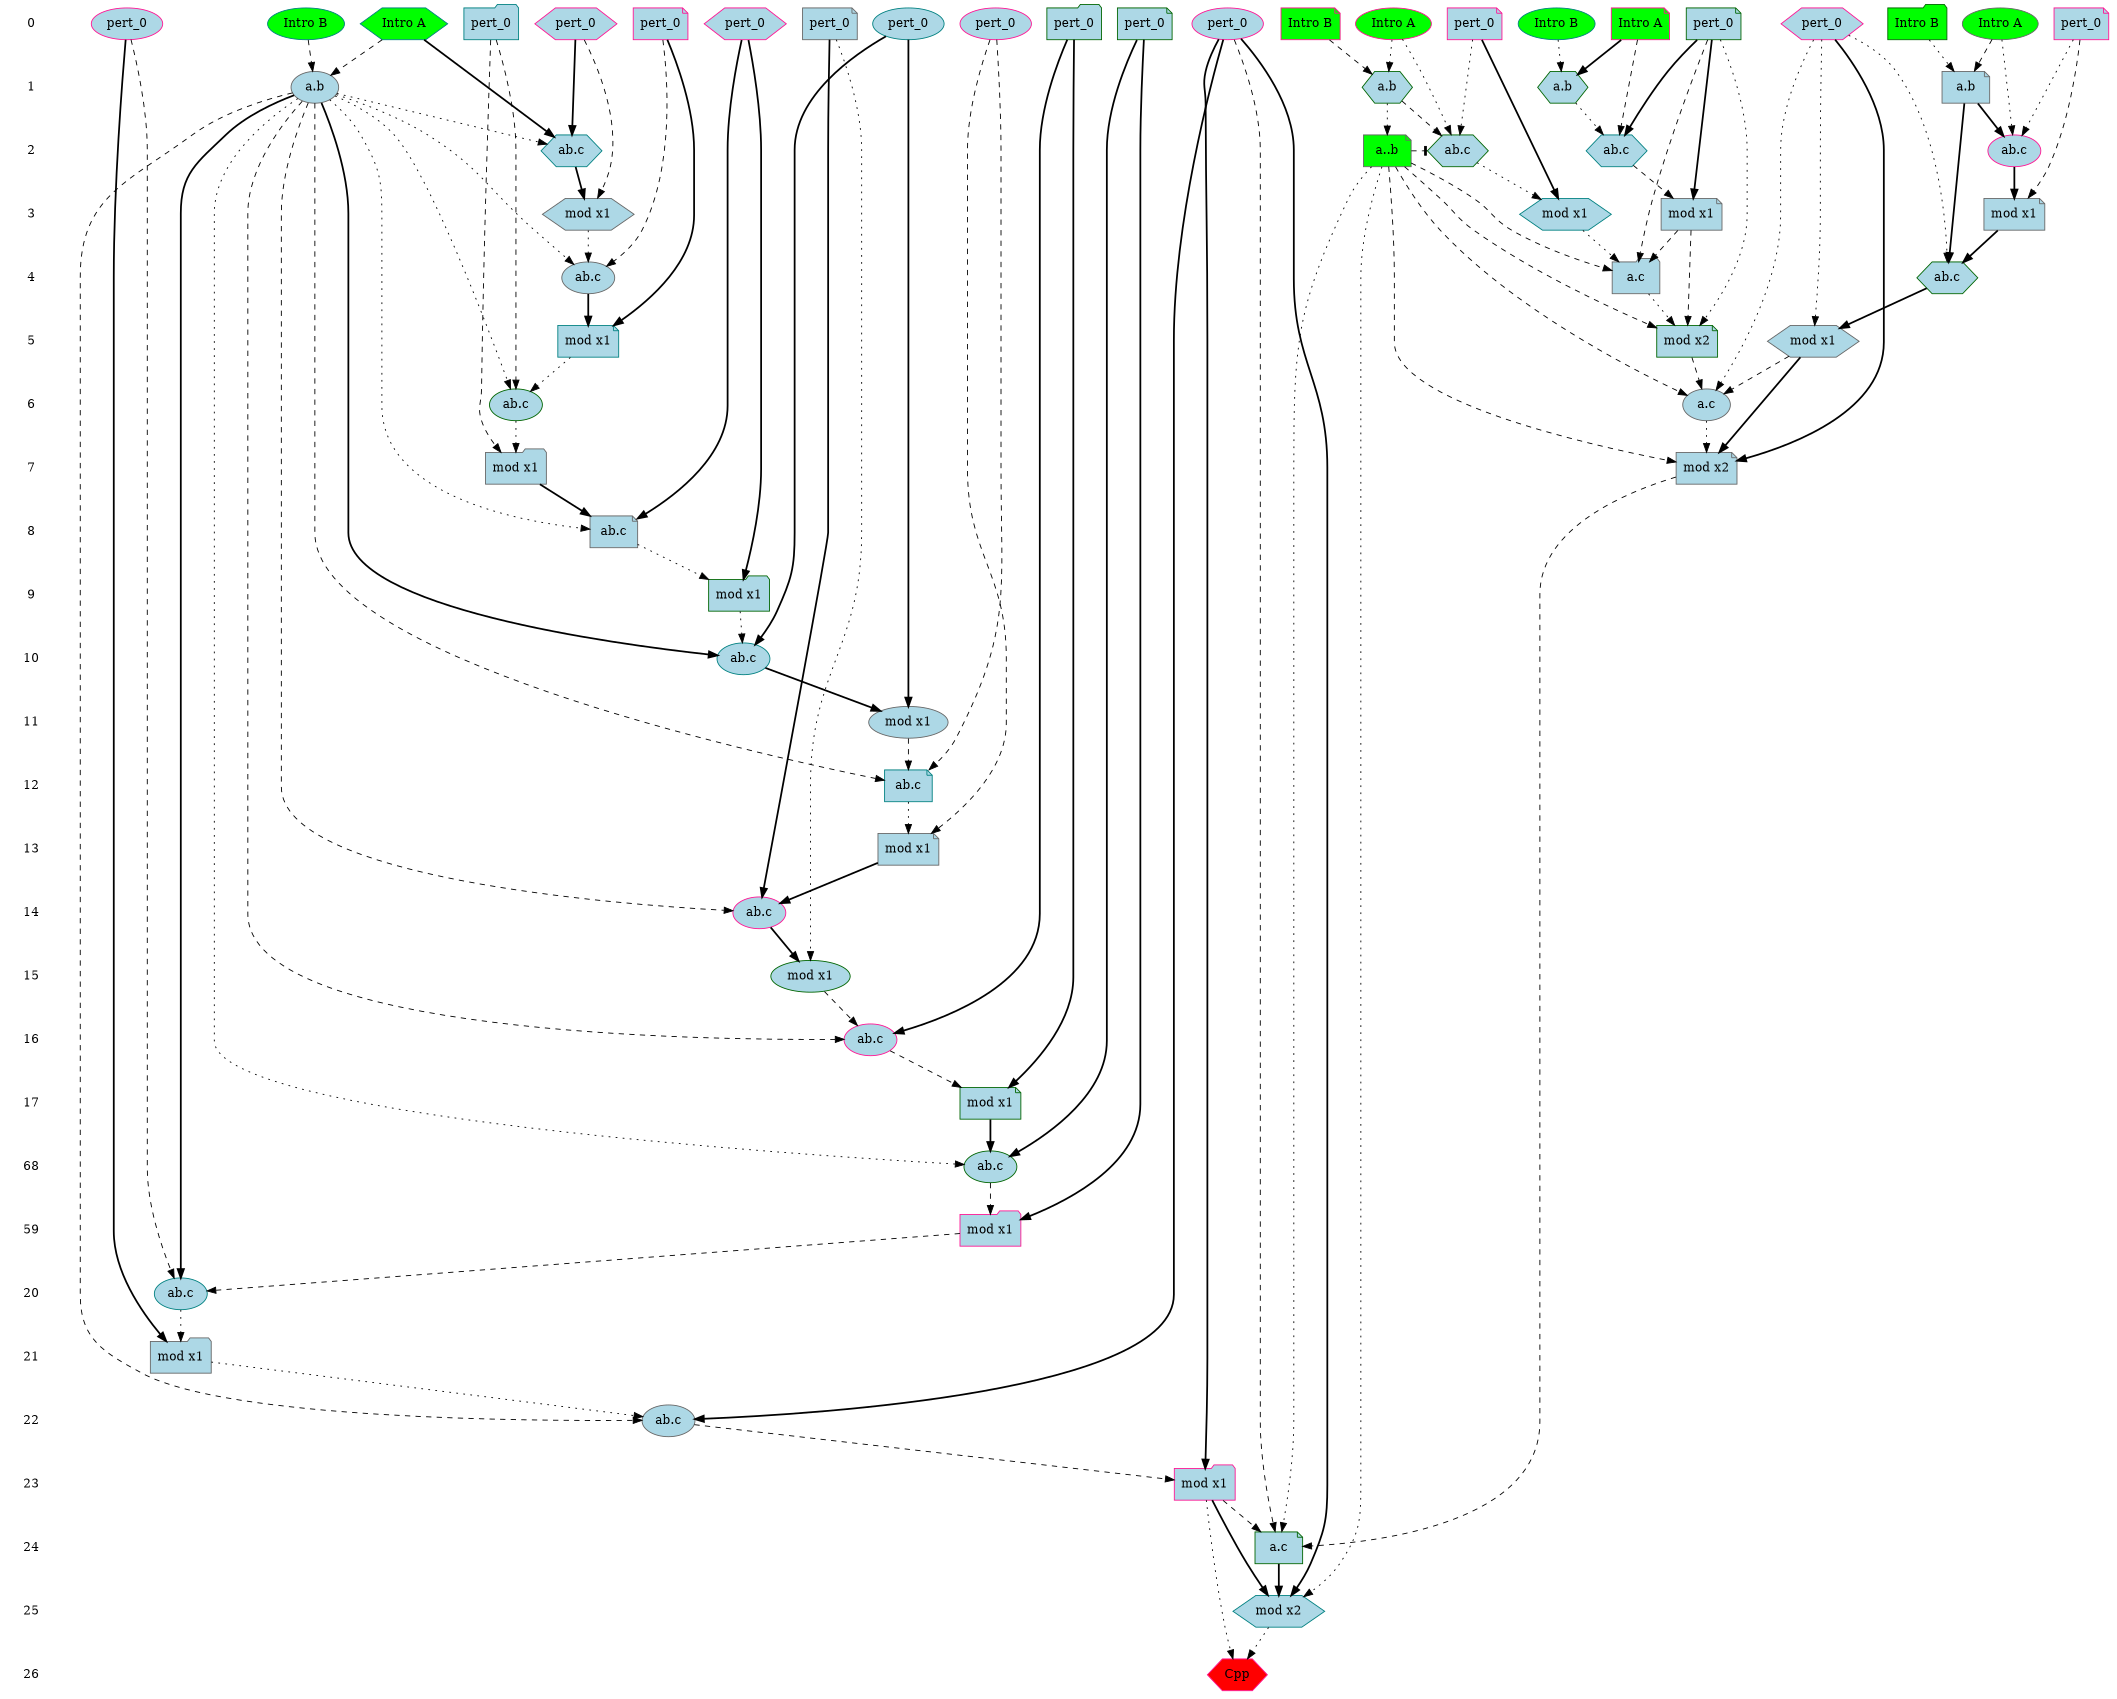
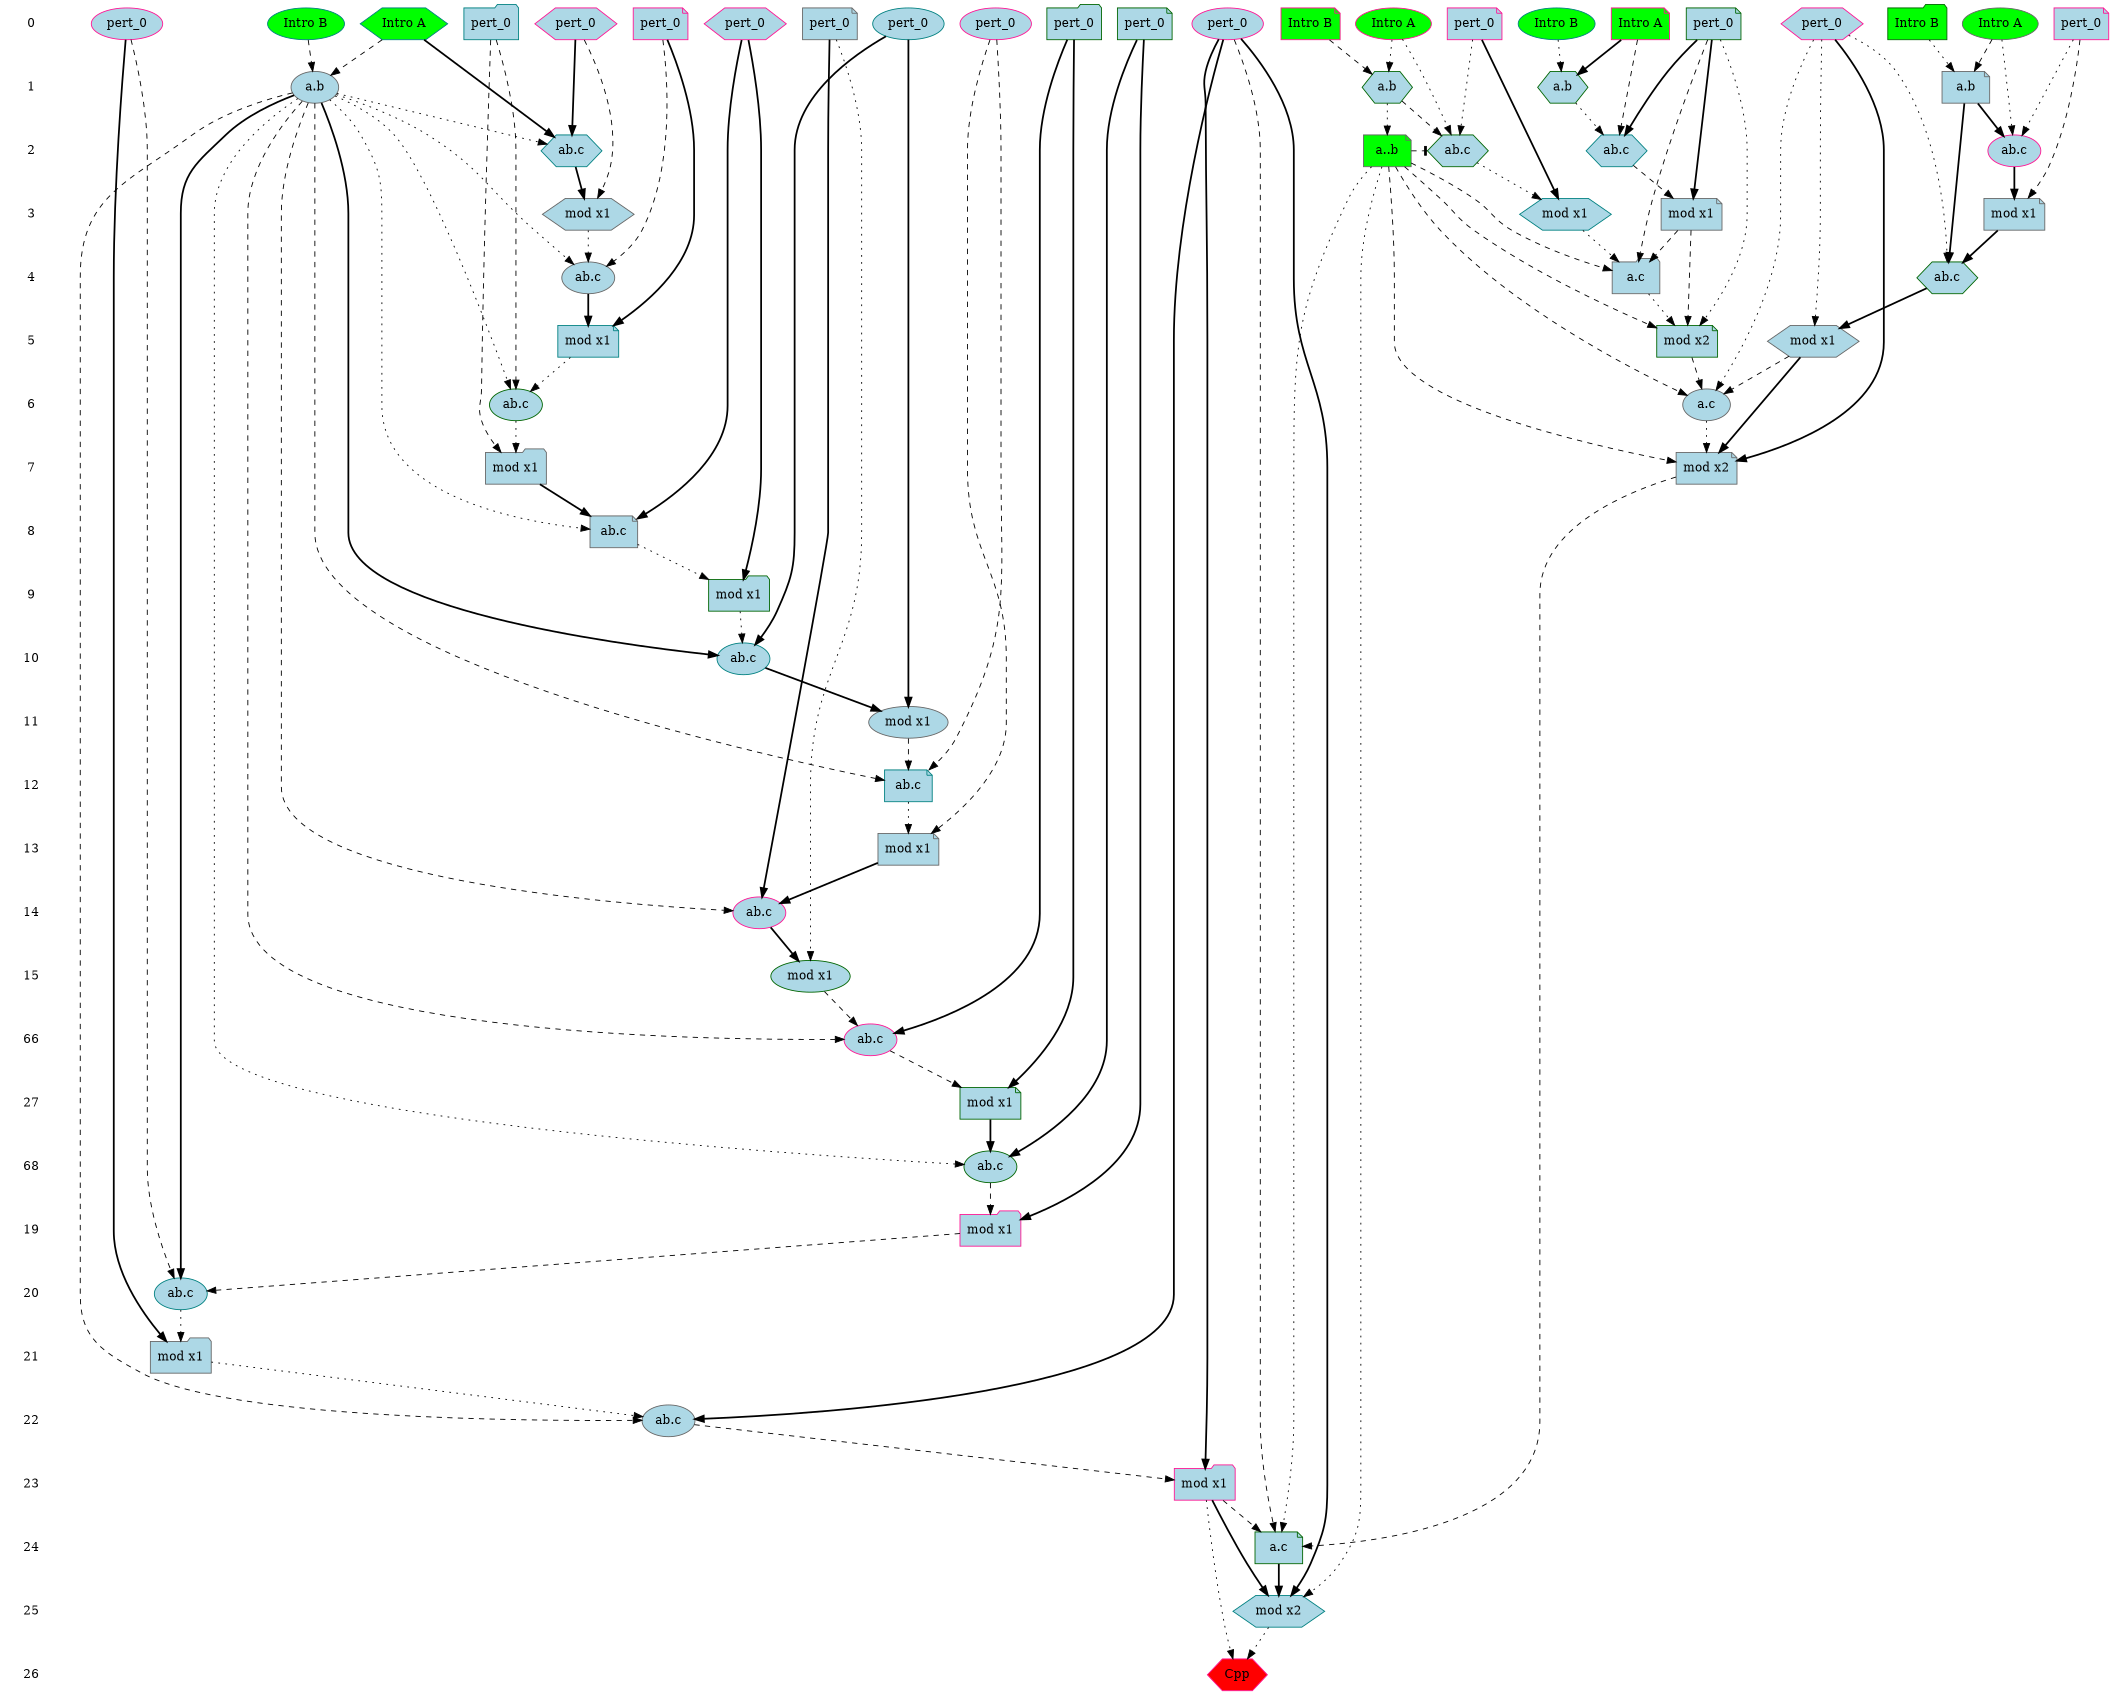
node "16": label "16" -> "66"
node "17": label "17" -> "27"
node "59": label "59" -> "19"
